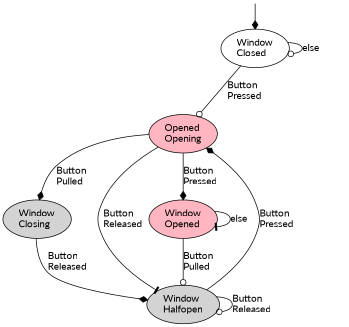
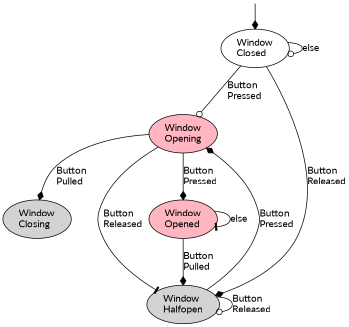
node "Opened Opening": label "Opened Opening" -> "Window Opening"
edge "Window Opened" -> "Window Halfopen": arrowhead odot -> diamond
edge "Window Closing" -> "Window Halfopen": now "Window Closed" -> "Window Halfopen"
